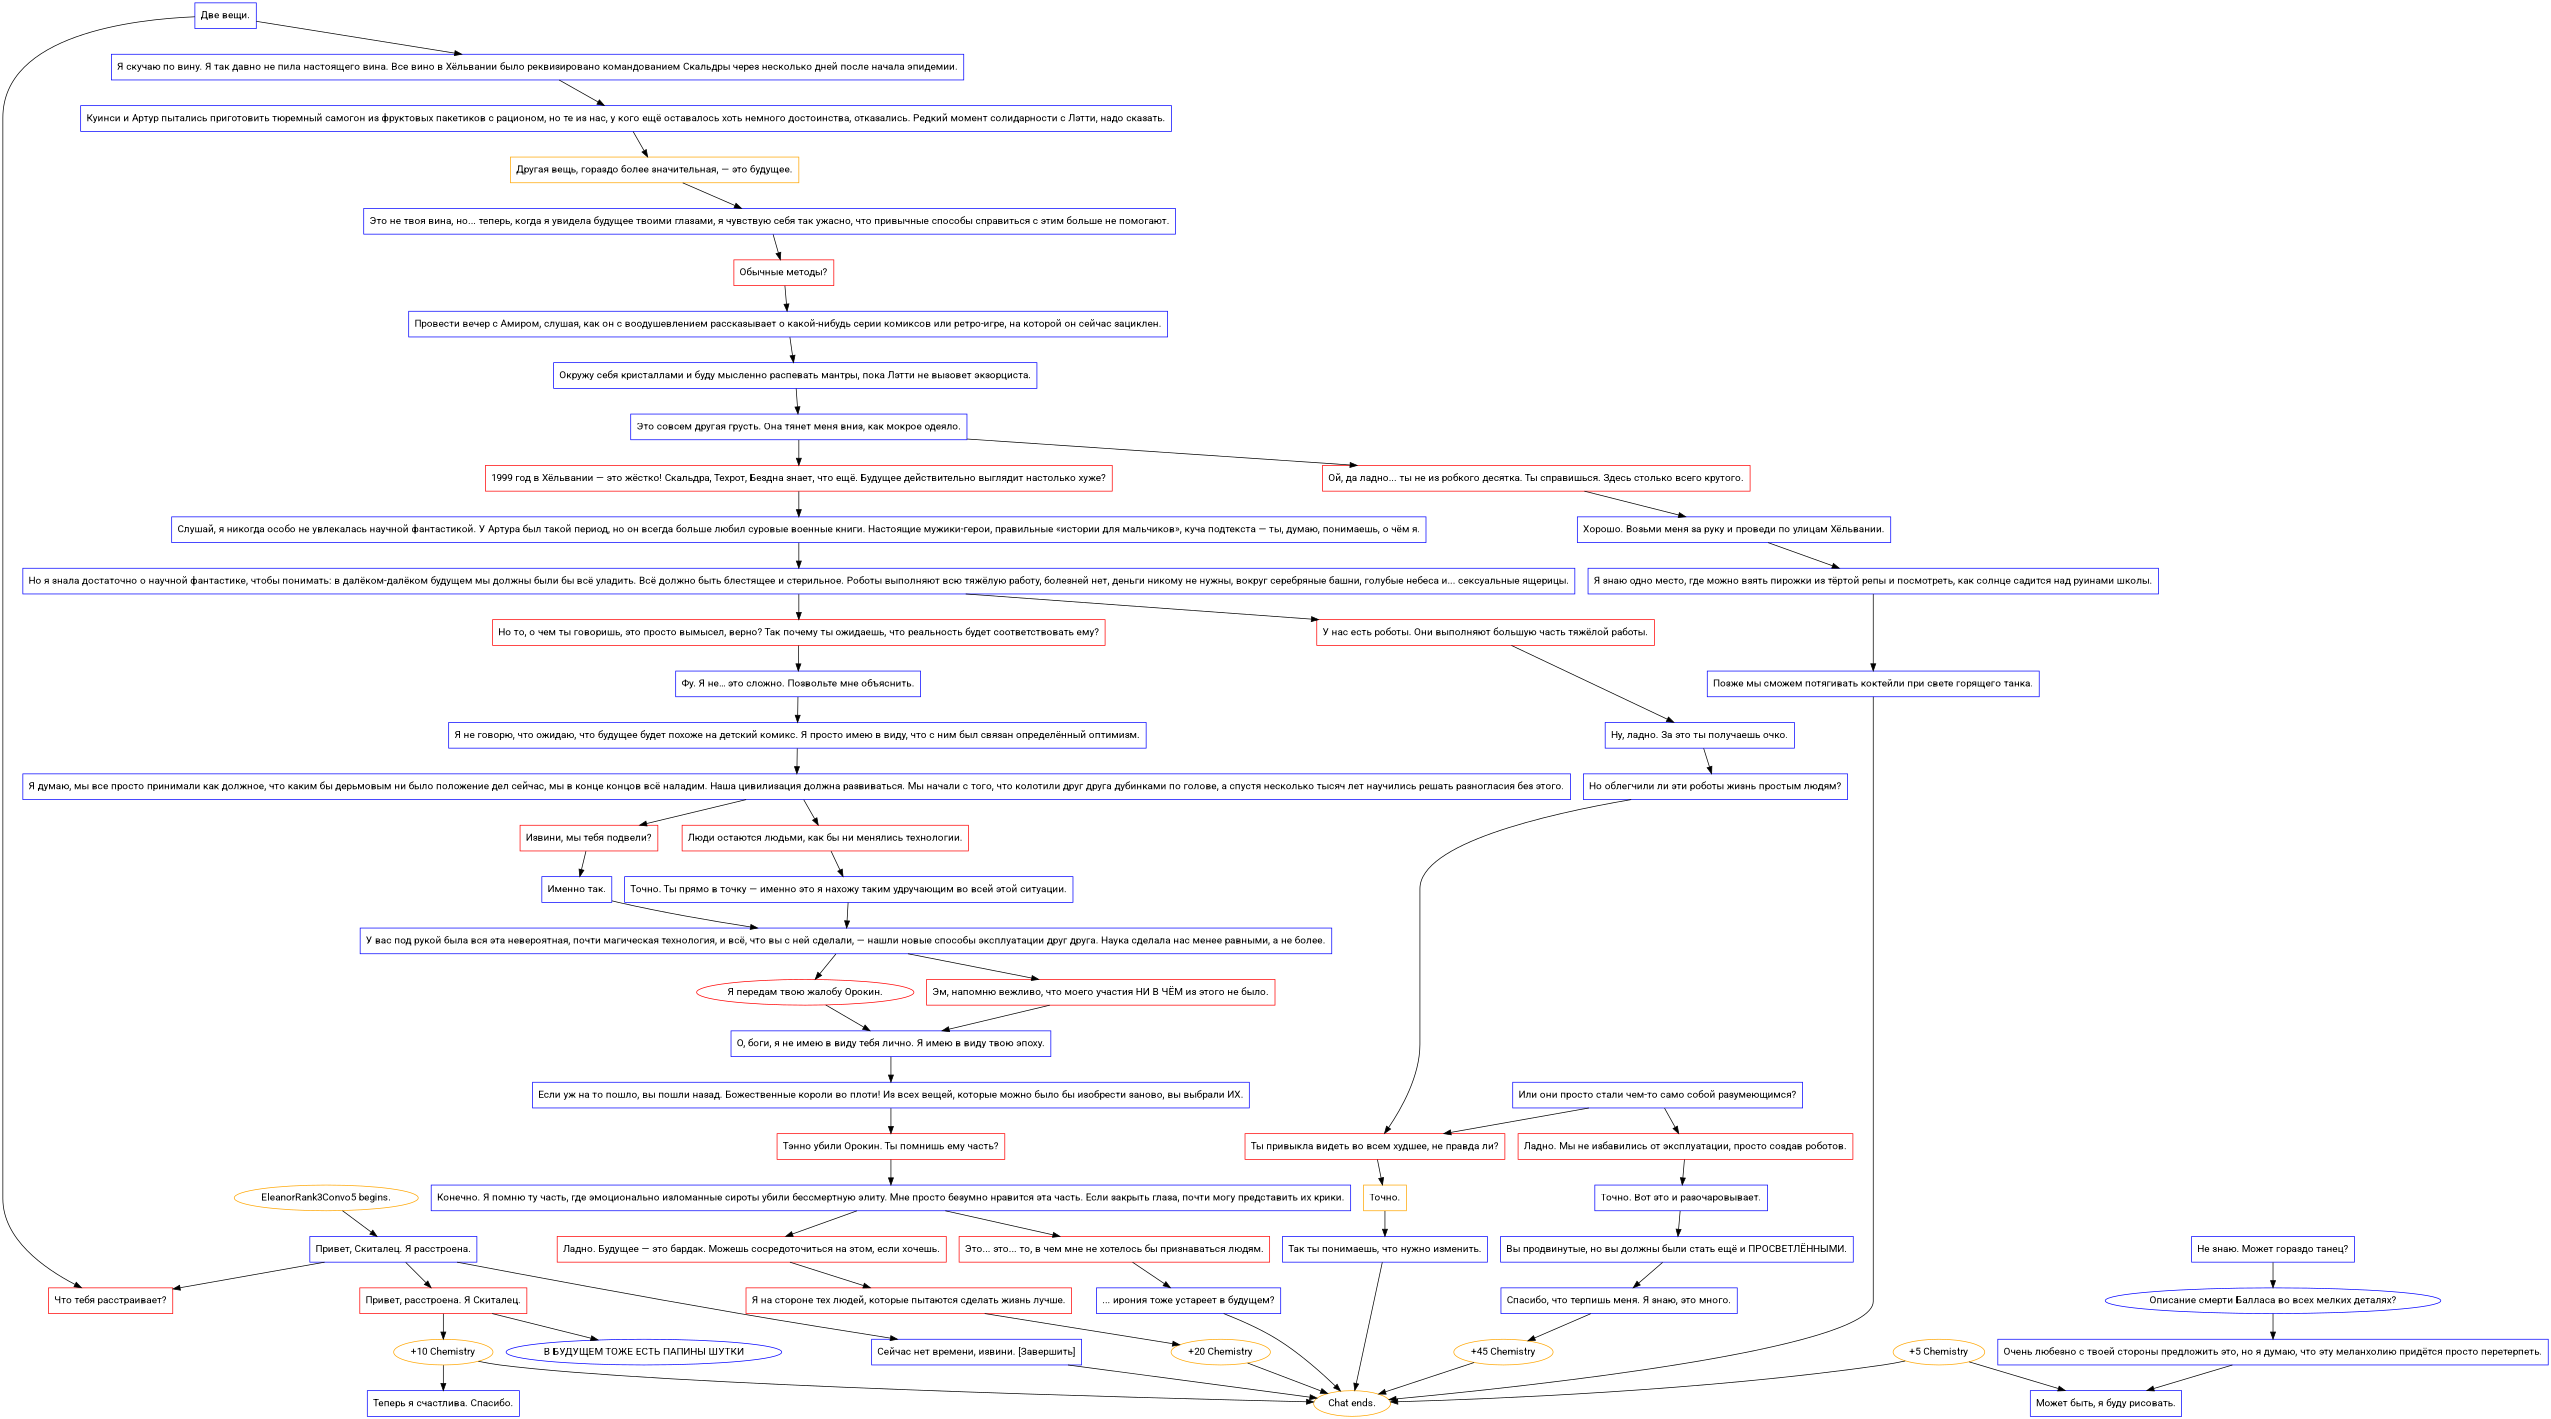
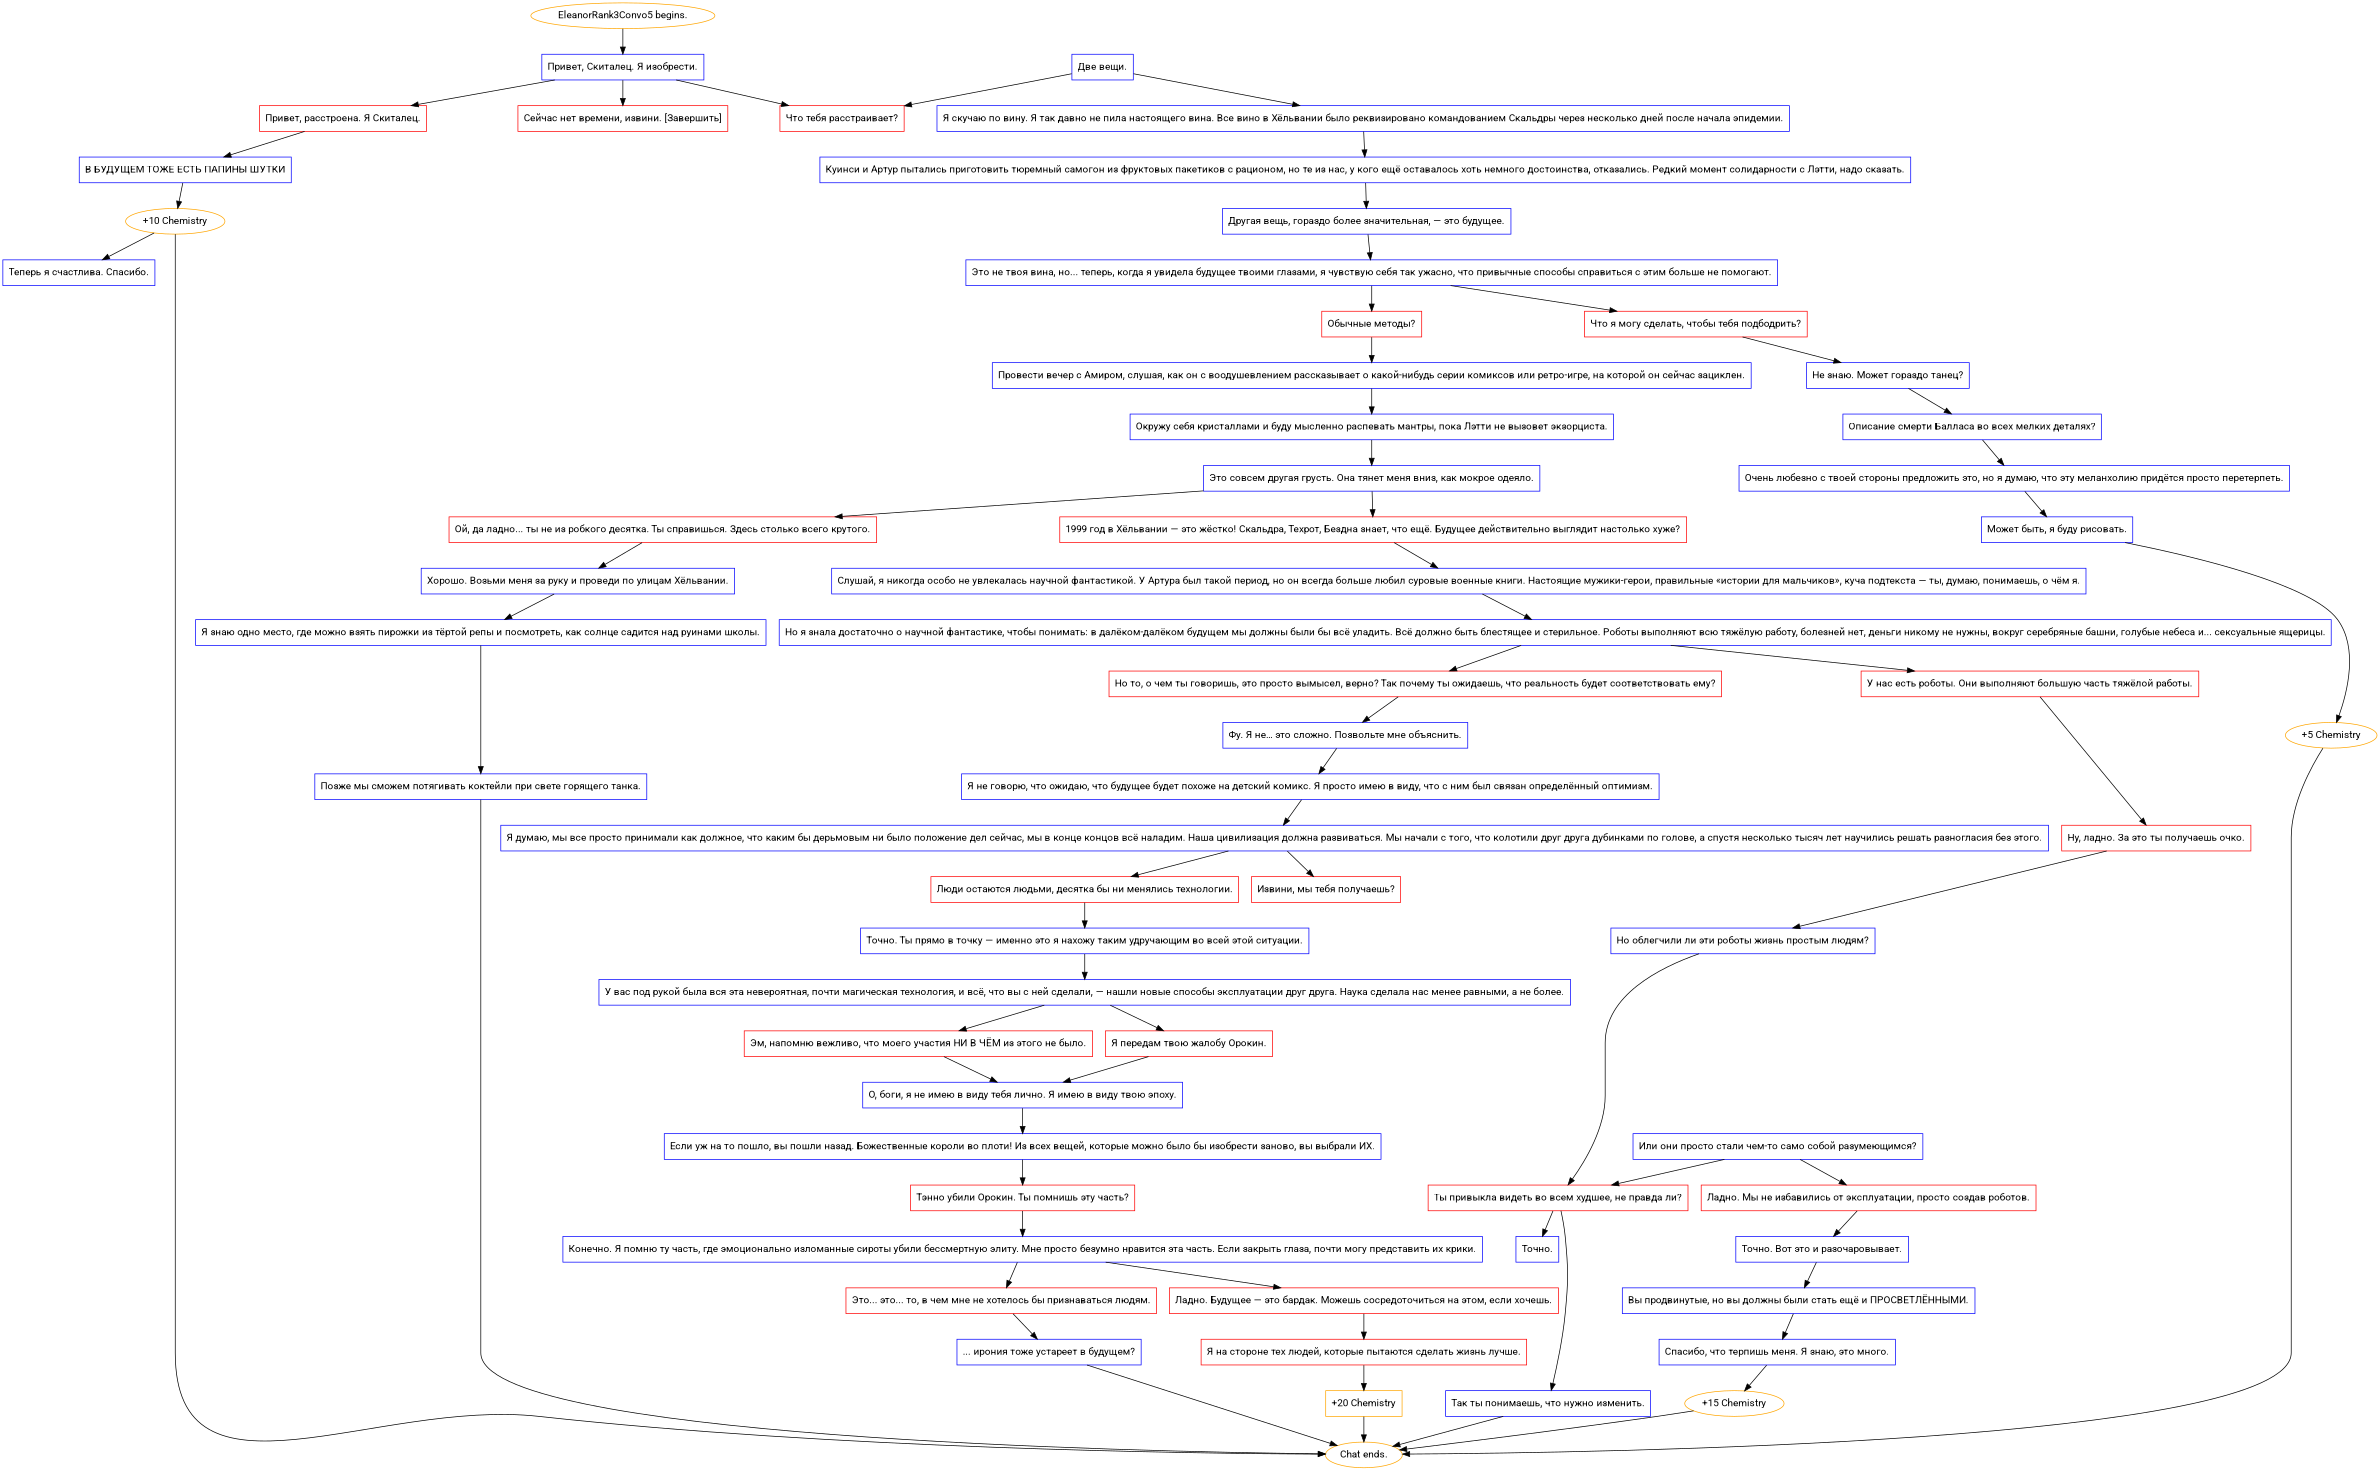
node "Другая вещь, гораздо более значительная, — это будущее.": color orange -> blue
node "Что я могу сделать, чтобы тебя подбодрить?": added
node "Ну, ладно. За это ты получаешь очко.": color blue -> red
node "Извини, мы тебя подвели?": label "Извини, мы тебя подвели?" -> "Извини, мы тебя получаешь?"
node "Люди остаются людьми, как бы ни менялись технологии.": label "Люди остаются людьми, как бы ни менялись технологии." -> "Люди остаются людьми, десятка бы ни менялись технологии."
node "Именно так.": removed
node "Я передам твою жалобу Орокин.": shape ellipse -> box
node "Тэнно убили Орокин. Ты помнишь ему часть?": label "Тэнно убили Орокин. Ты помнишь ему часть?" -> "Тэнно убили Орокин. Ты помнишь эту часть?"
node "Точно.": color orange -> blue
edge "Точно." -> "Так ты понимаешь, что нужно изменить.": now "Ты привыкла видеть во всем худшее, не правда ли?" -> "Так ты понимаешь, что нужно изменить."
node "Привет, Скиталец. Я расстроена.": label "Привет, Скиталец. Я расстроена." -> "Привет, Скиталец. Я изобрести."
node "Описание смерти Балласа во всех мелких деталях?": shape ellipse -> box
edge "Привет, расстроена. Я Скиталец." -> "+10 Chemistry": now "В БУДУЩЕМ ТОЖЕ ЕСТЬ ПАПИНЫ ШУТКИ" -> "+10 Chemistry"
node "В БУДУЩЕМ ТОЖЕ ЕСТЬ ПАПИНЫ ШУТКИ": shape ellipse -> box
node "Сейчас нет времени, извини. [Завершить]": color blue -> red
node "+20 Chemistry": shape ellipse -> box
node "+45 Chemistry": label "+45 Chemistry" -> "+15 Chemistry"
edge "+5 Chemistry" -> "Может быть, я буду рисовать.": reversed
edge "Сейчас нет времени, извини. [Завершить]" -> "Chat ends.": removed
